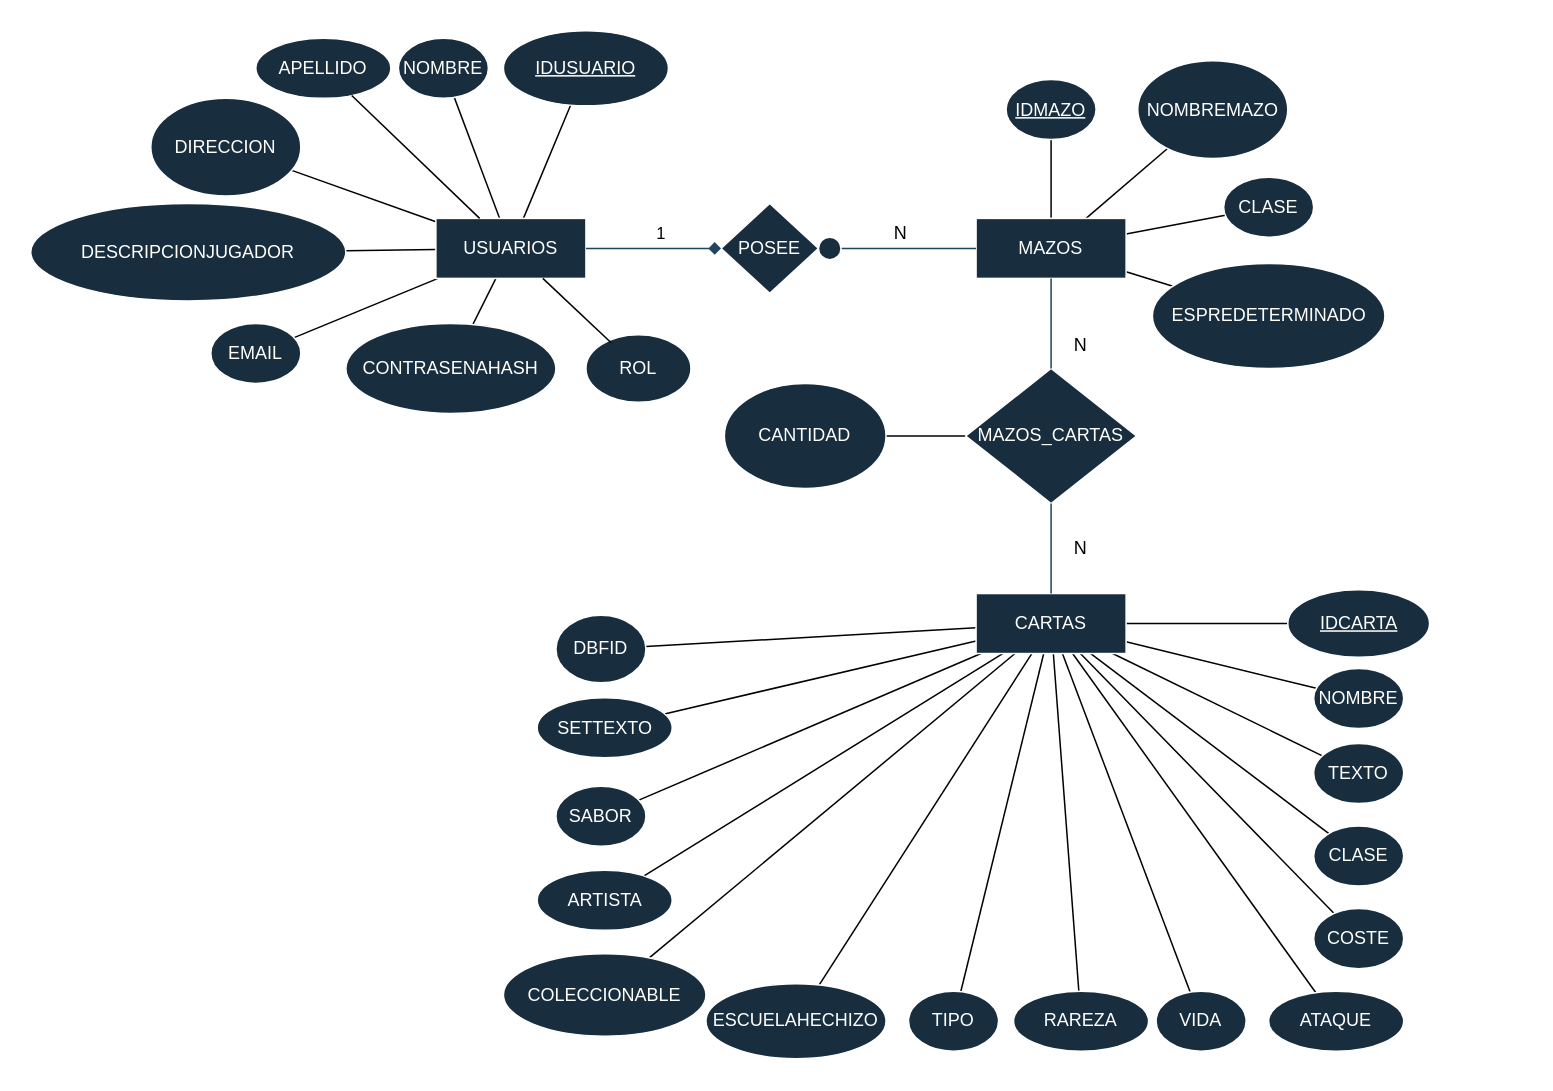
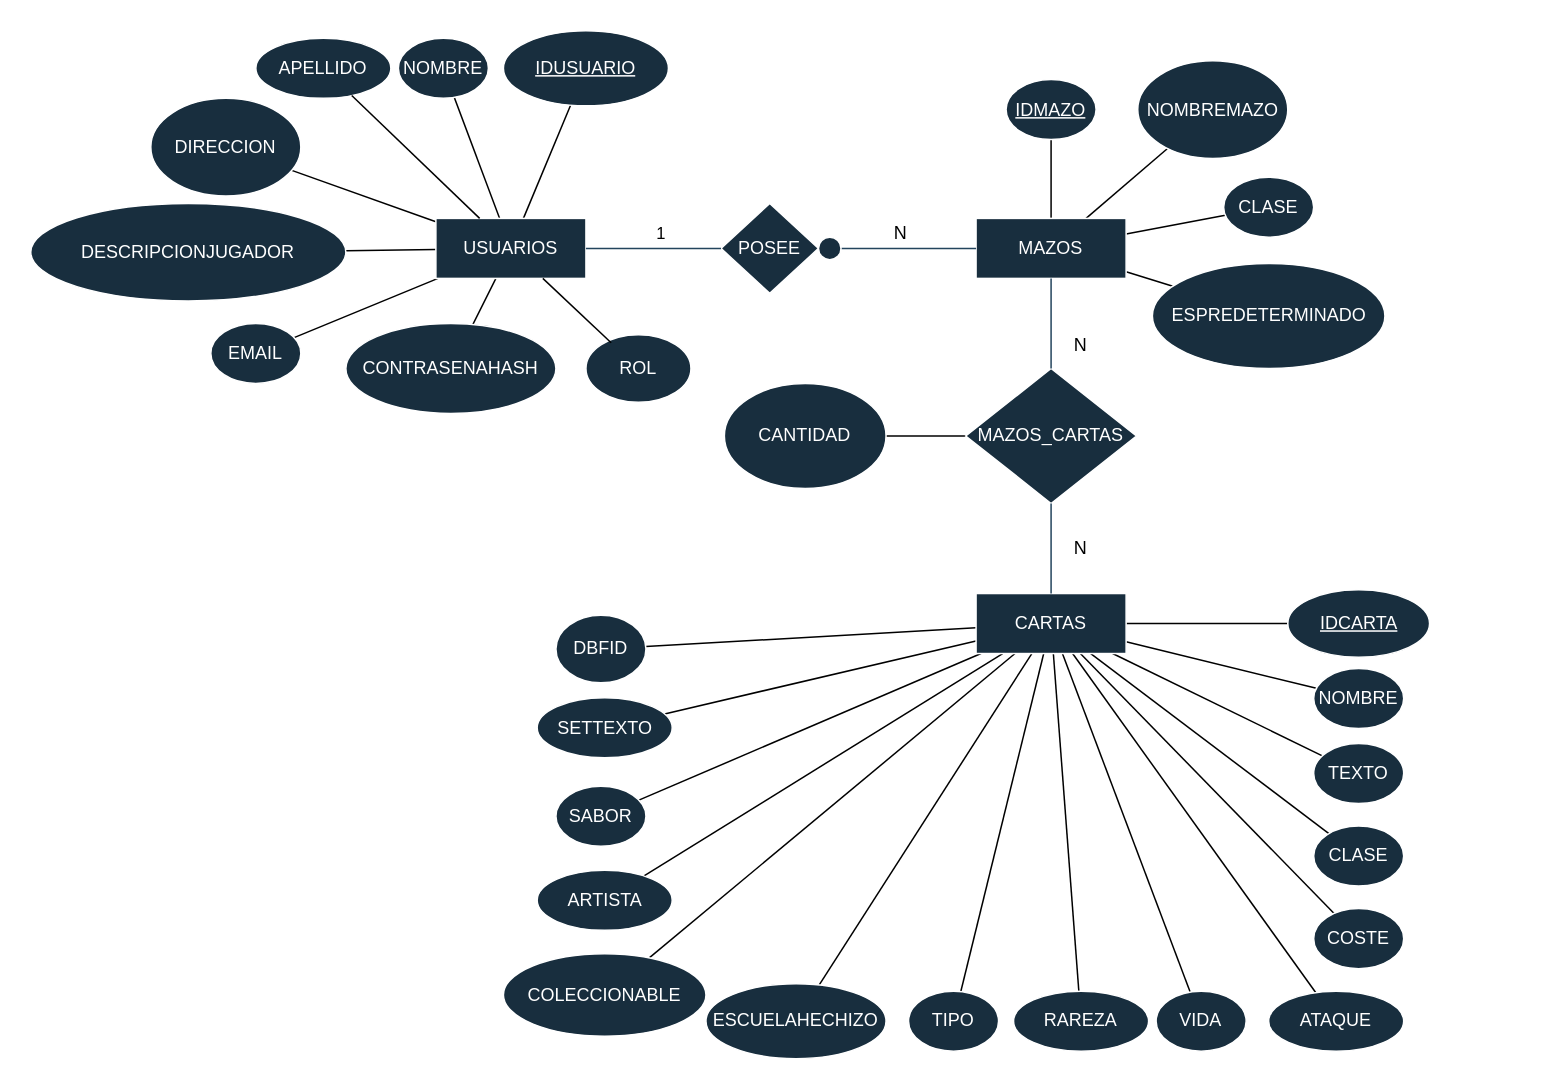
edge "USUARIOS" -> "POSEE": arrowhead diamond -> none
